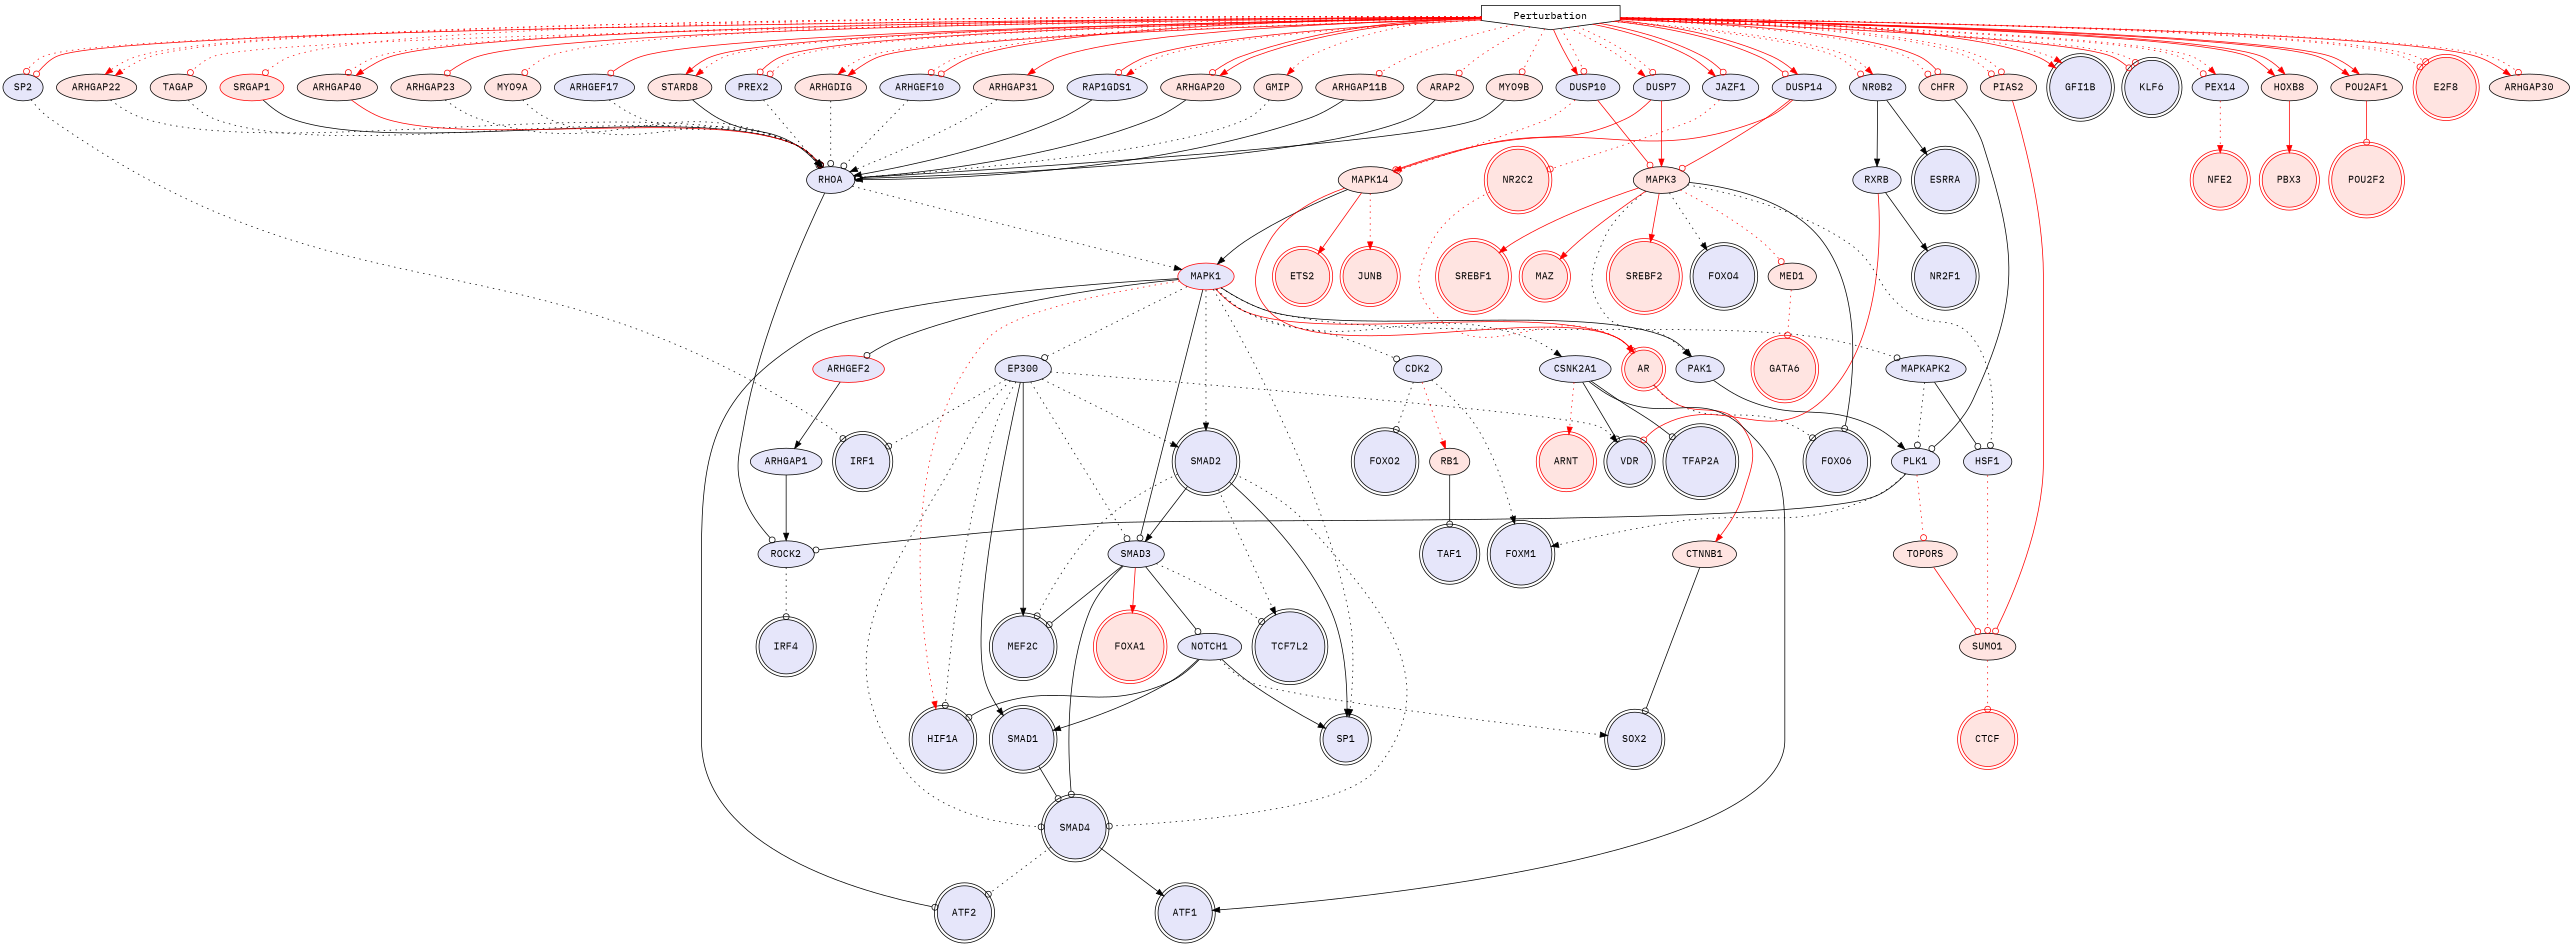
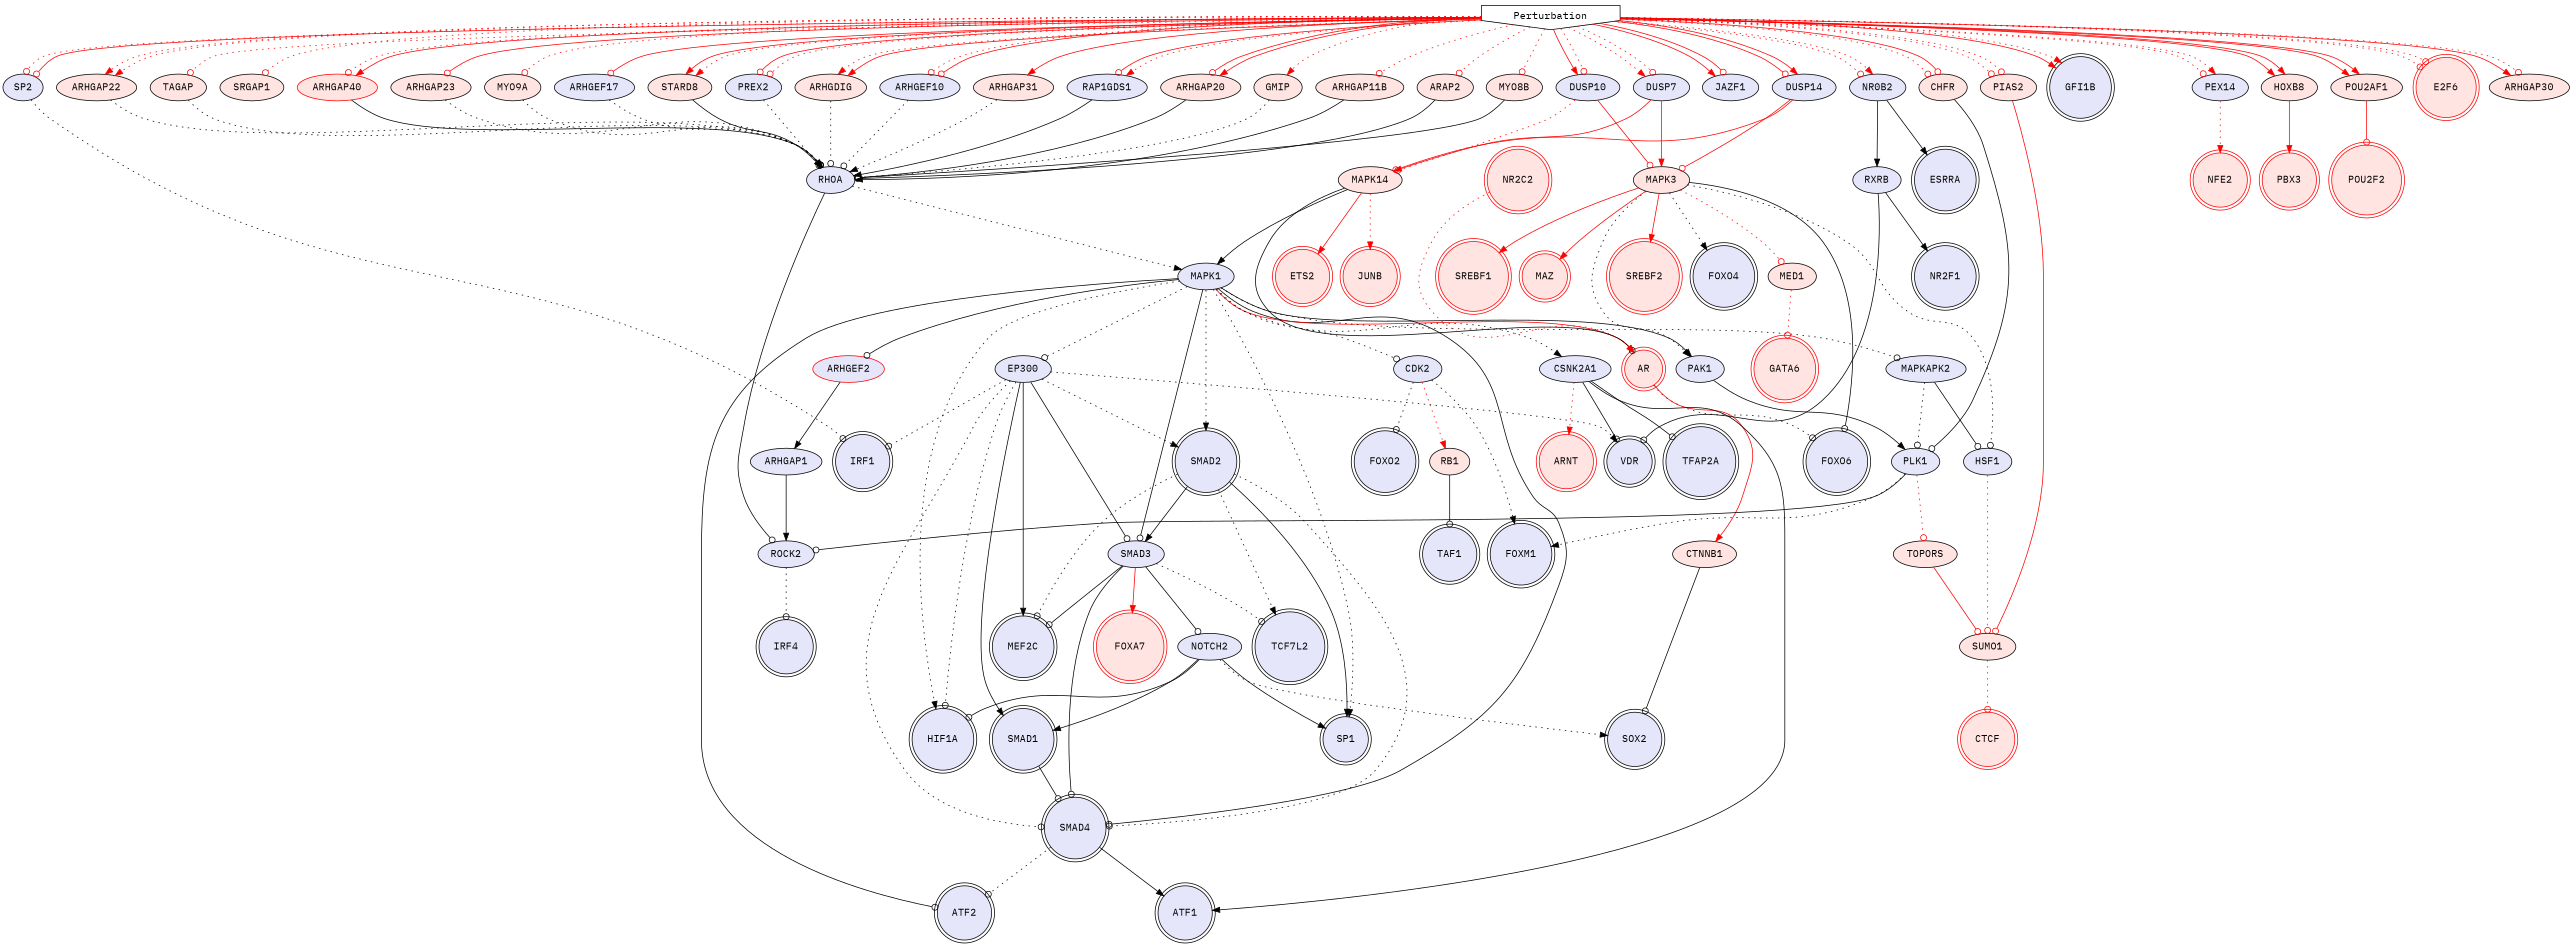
node "SRGAP1": color red -> black
node "ARHGAP40": color black -> red
node "MYO9B": label "MYO9B" -> "MYO8B"
node "KLF6": removed
node "E2F8": label "E2F8" -> "E2F6"
edge "ARHGAP40" -> "RHOA": color red -> black
edge "SRGAP1" -> "RHOA": removed
edge "JAZF1" -> "NR2C2": removed
node "MAPK1": color red -> black
edge "MAPK14" -> "AR": color red -> black
edge "RXRB" -> "VDR": color red -> black
edge "MAPK1" -> "HIF1A": color red -> black
edge "EP300" -> "SMAD3": style dotted -> bold
edge "MAPK1" -> "SMAD4": added
node "FOXA1": label "FOXA1" -> "FOXA7"
node "NOTCH1": label "NOTCH1" -> "NOTCH2"
